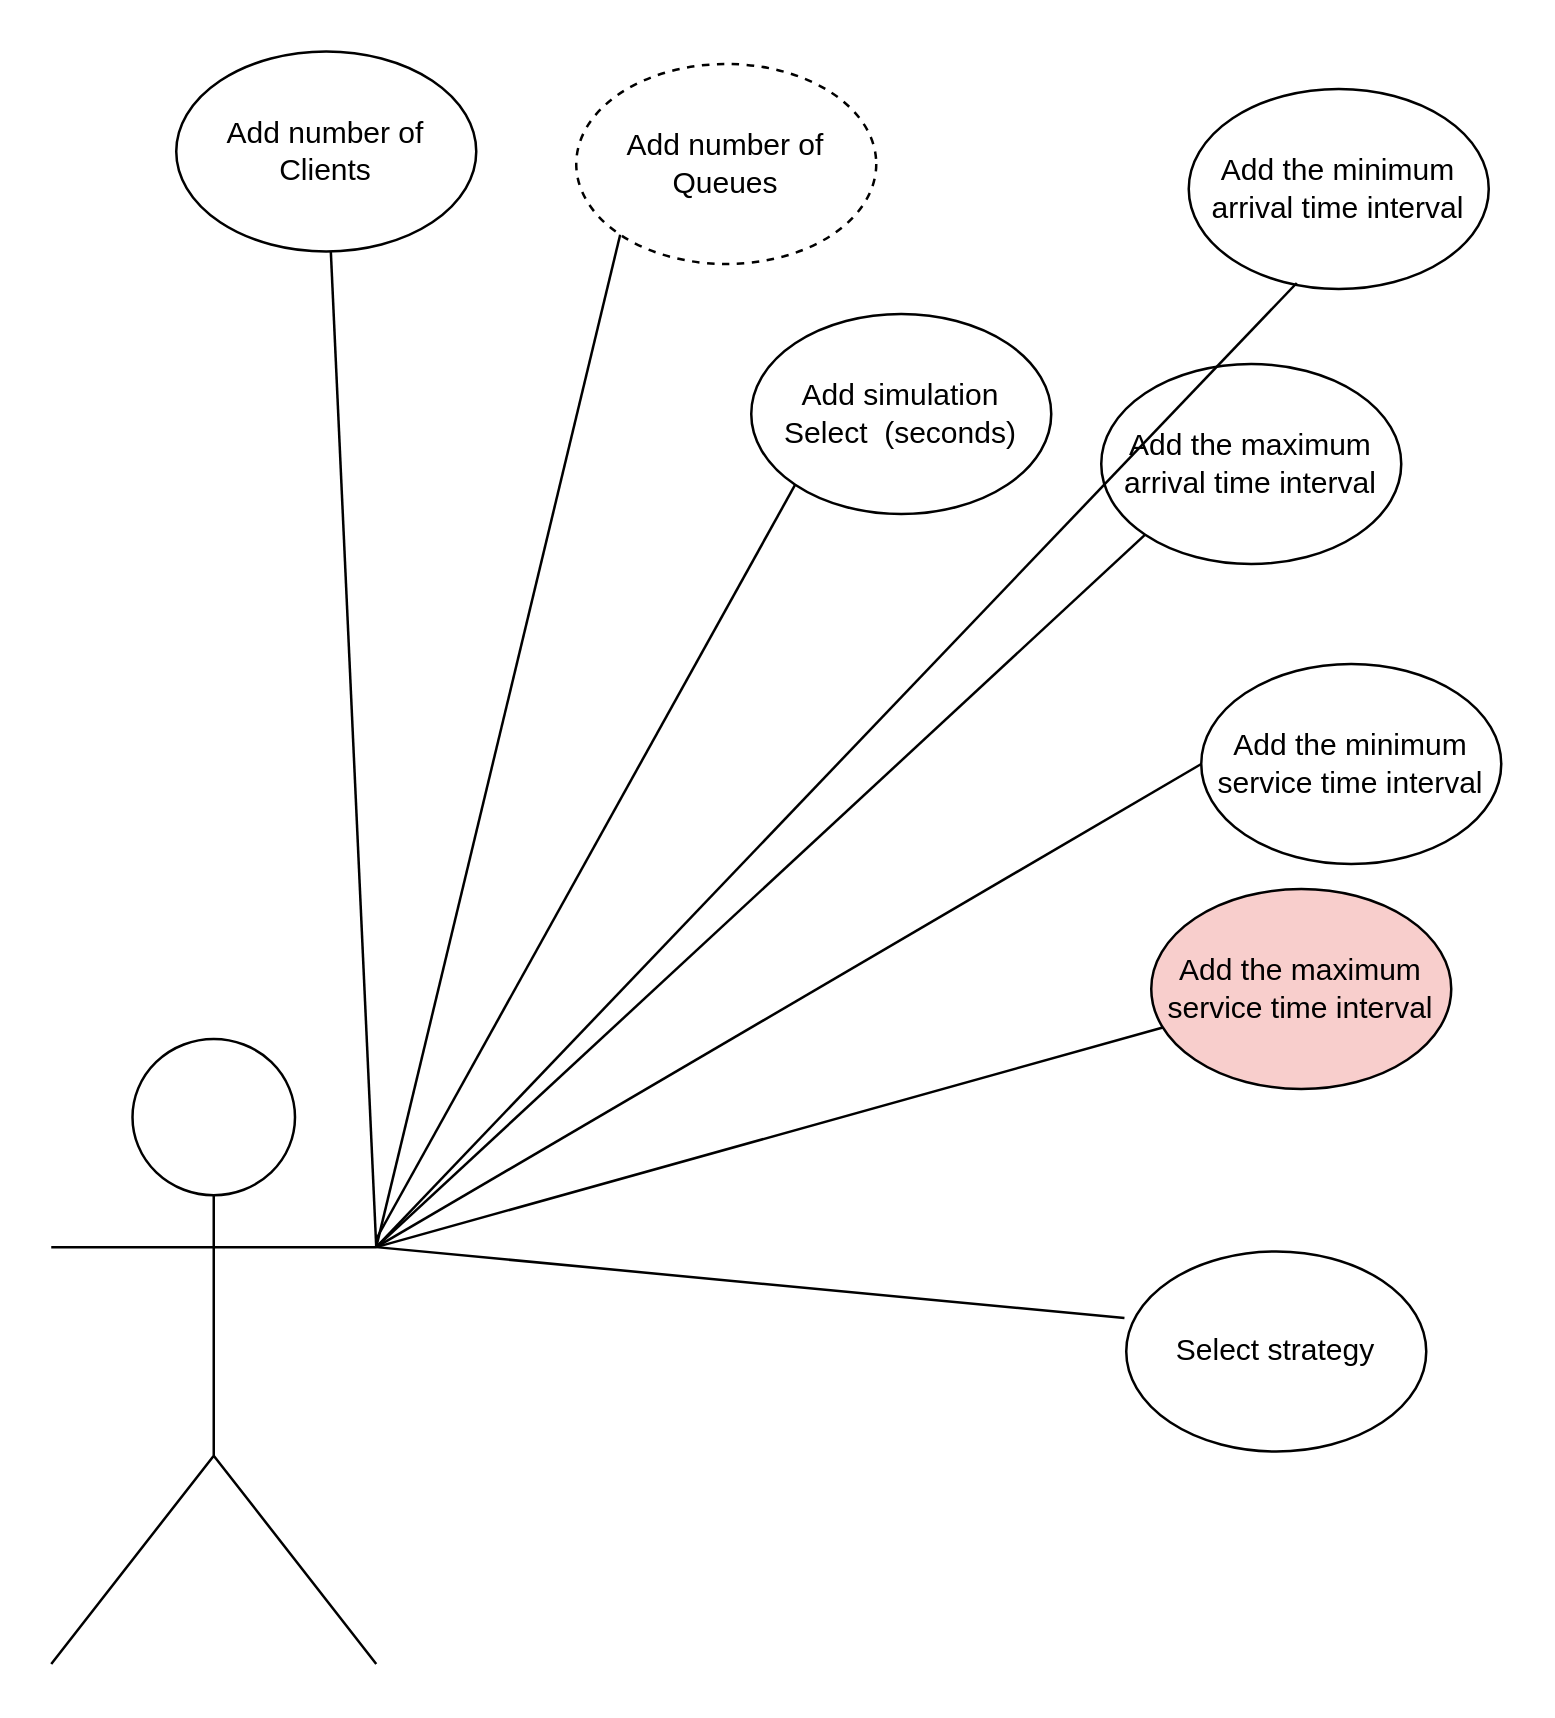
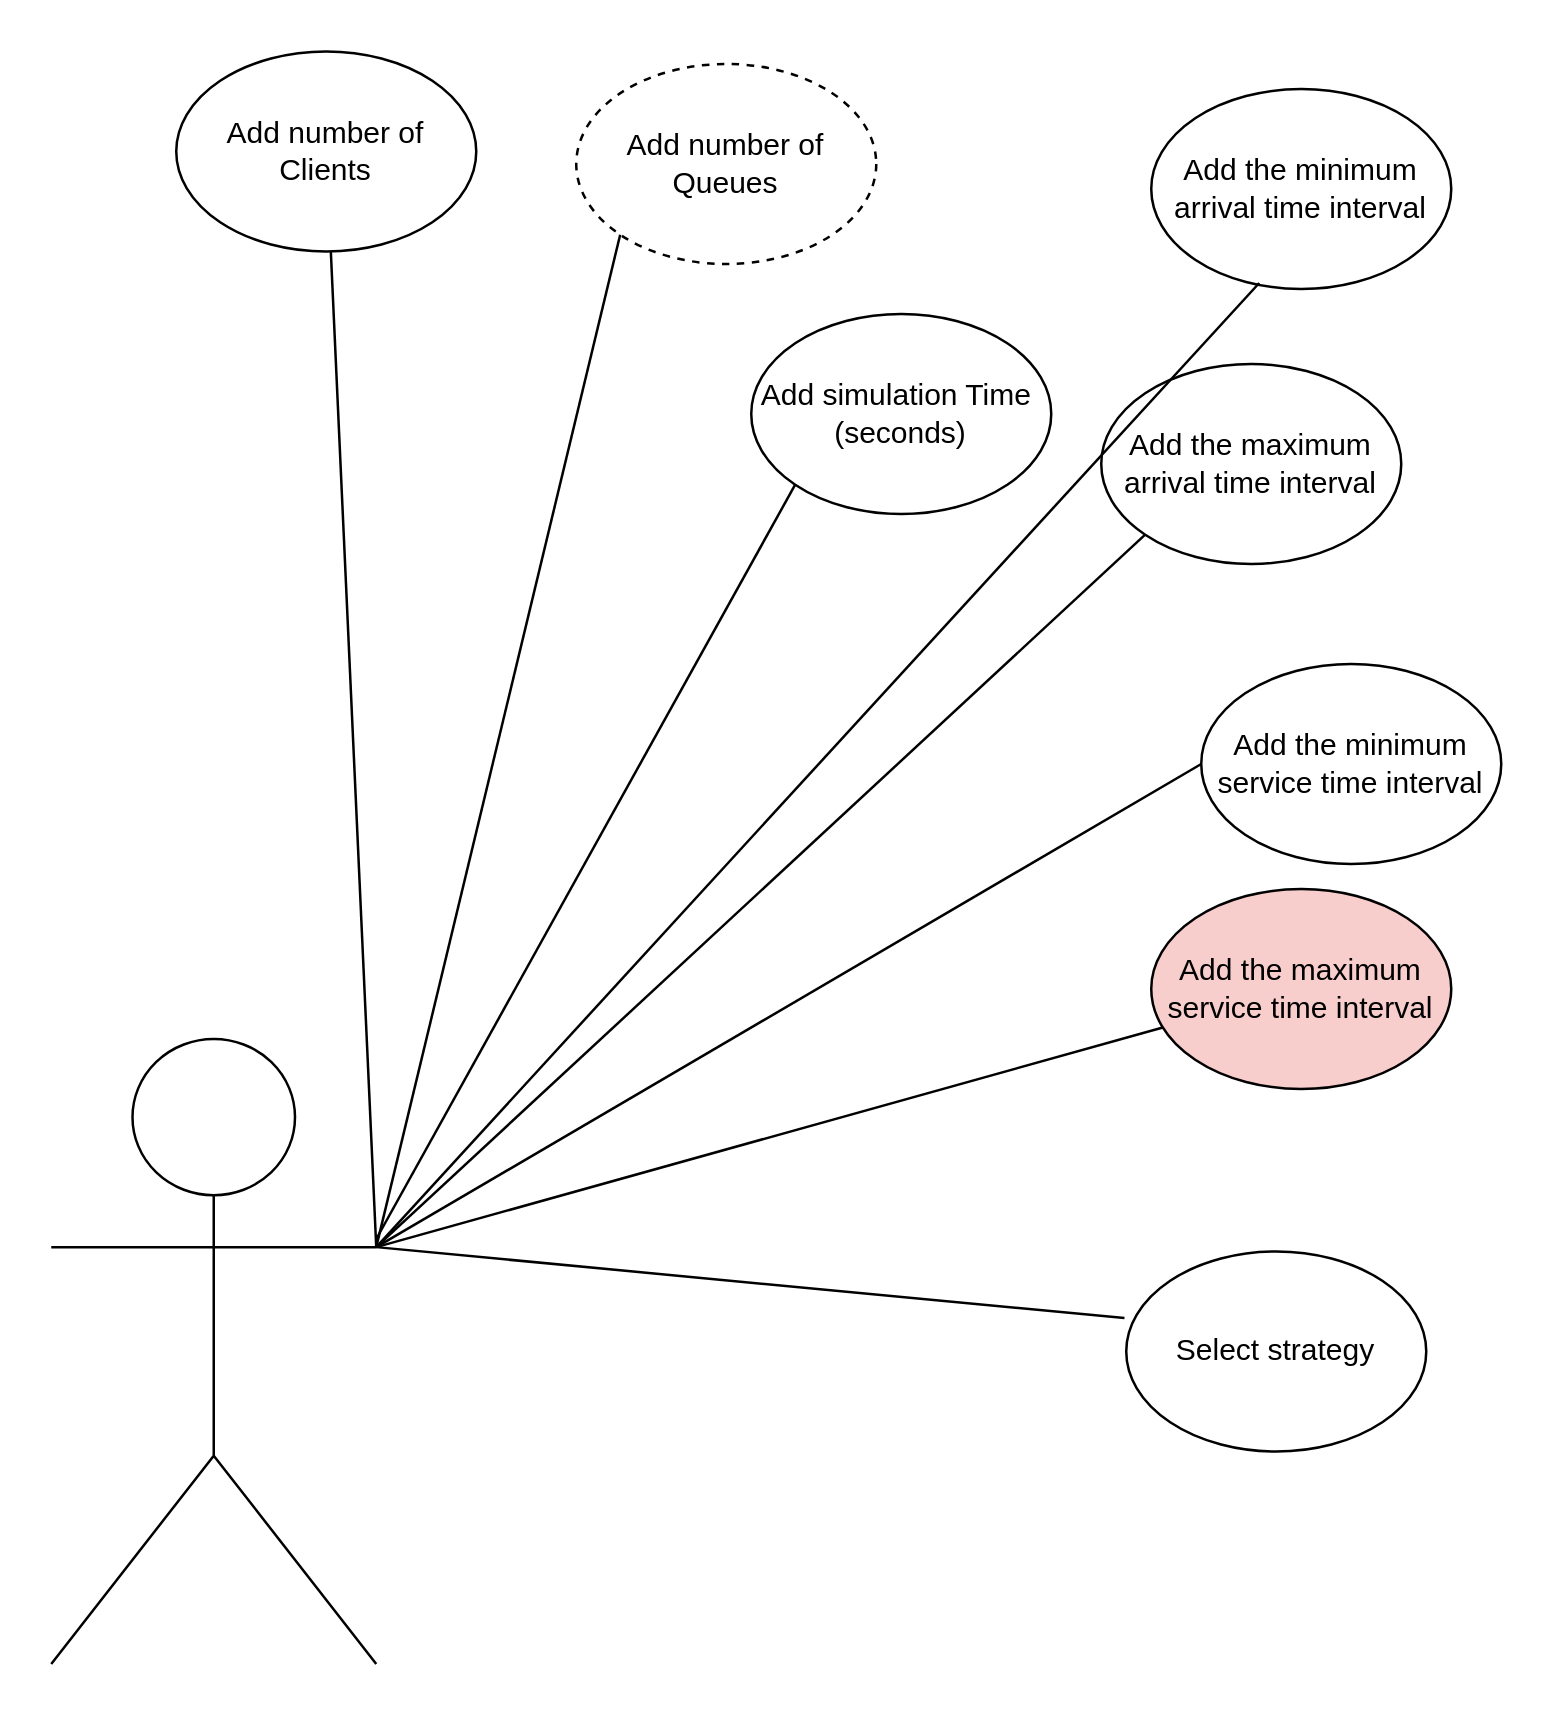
node "Add the minimum arrival time interval": moved (1339, 189) -> (1301, 189)
node "Add simulation Select (seconds)": label "Add simulation Select (seconds)" -> "Add simulation Time (seconds)"
